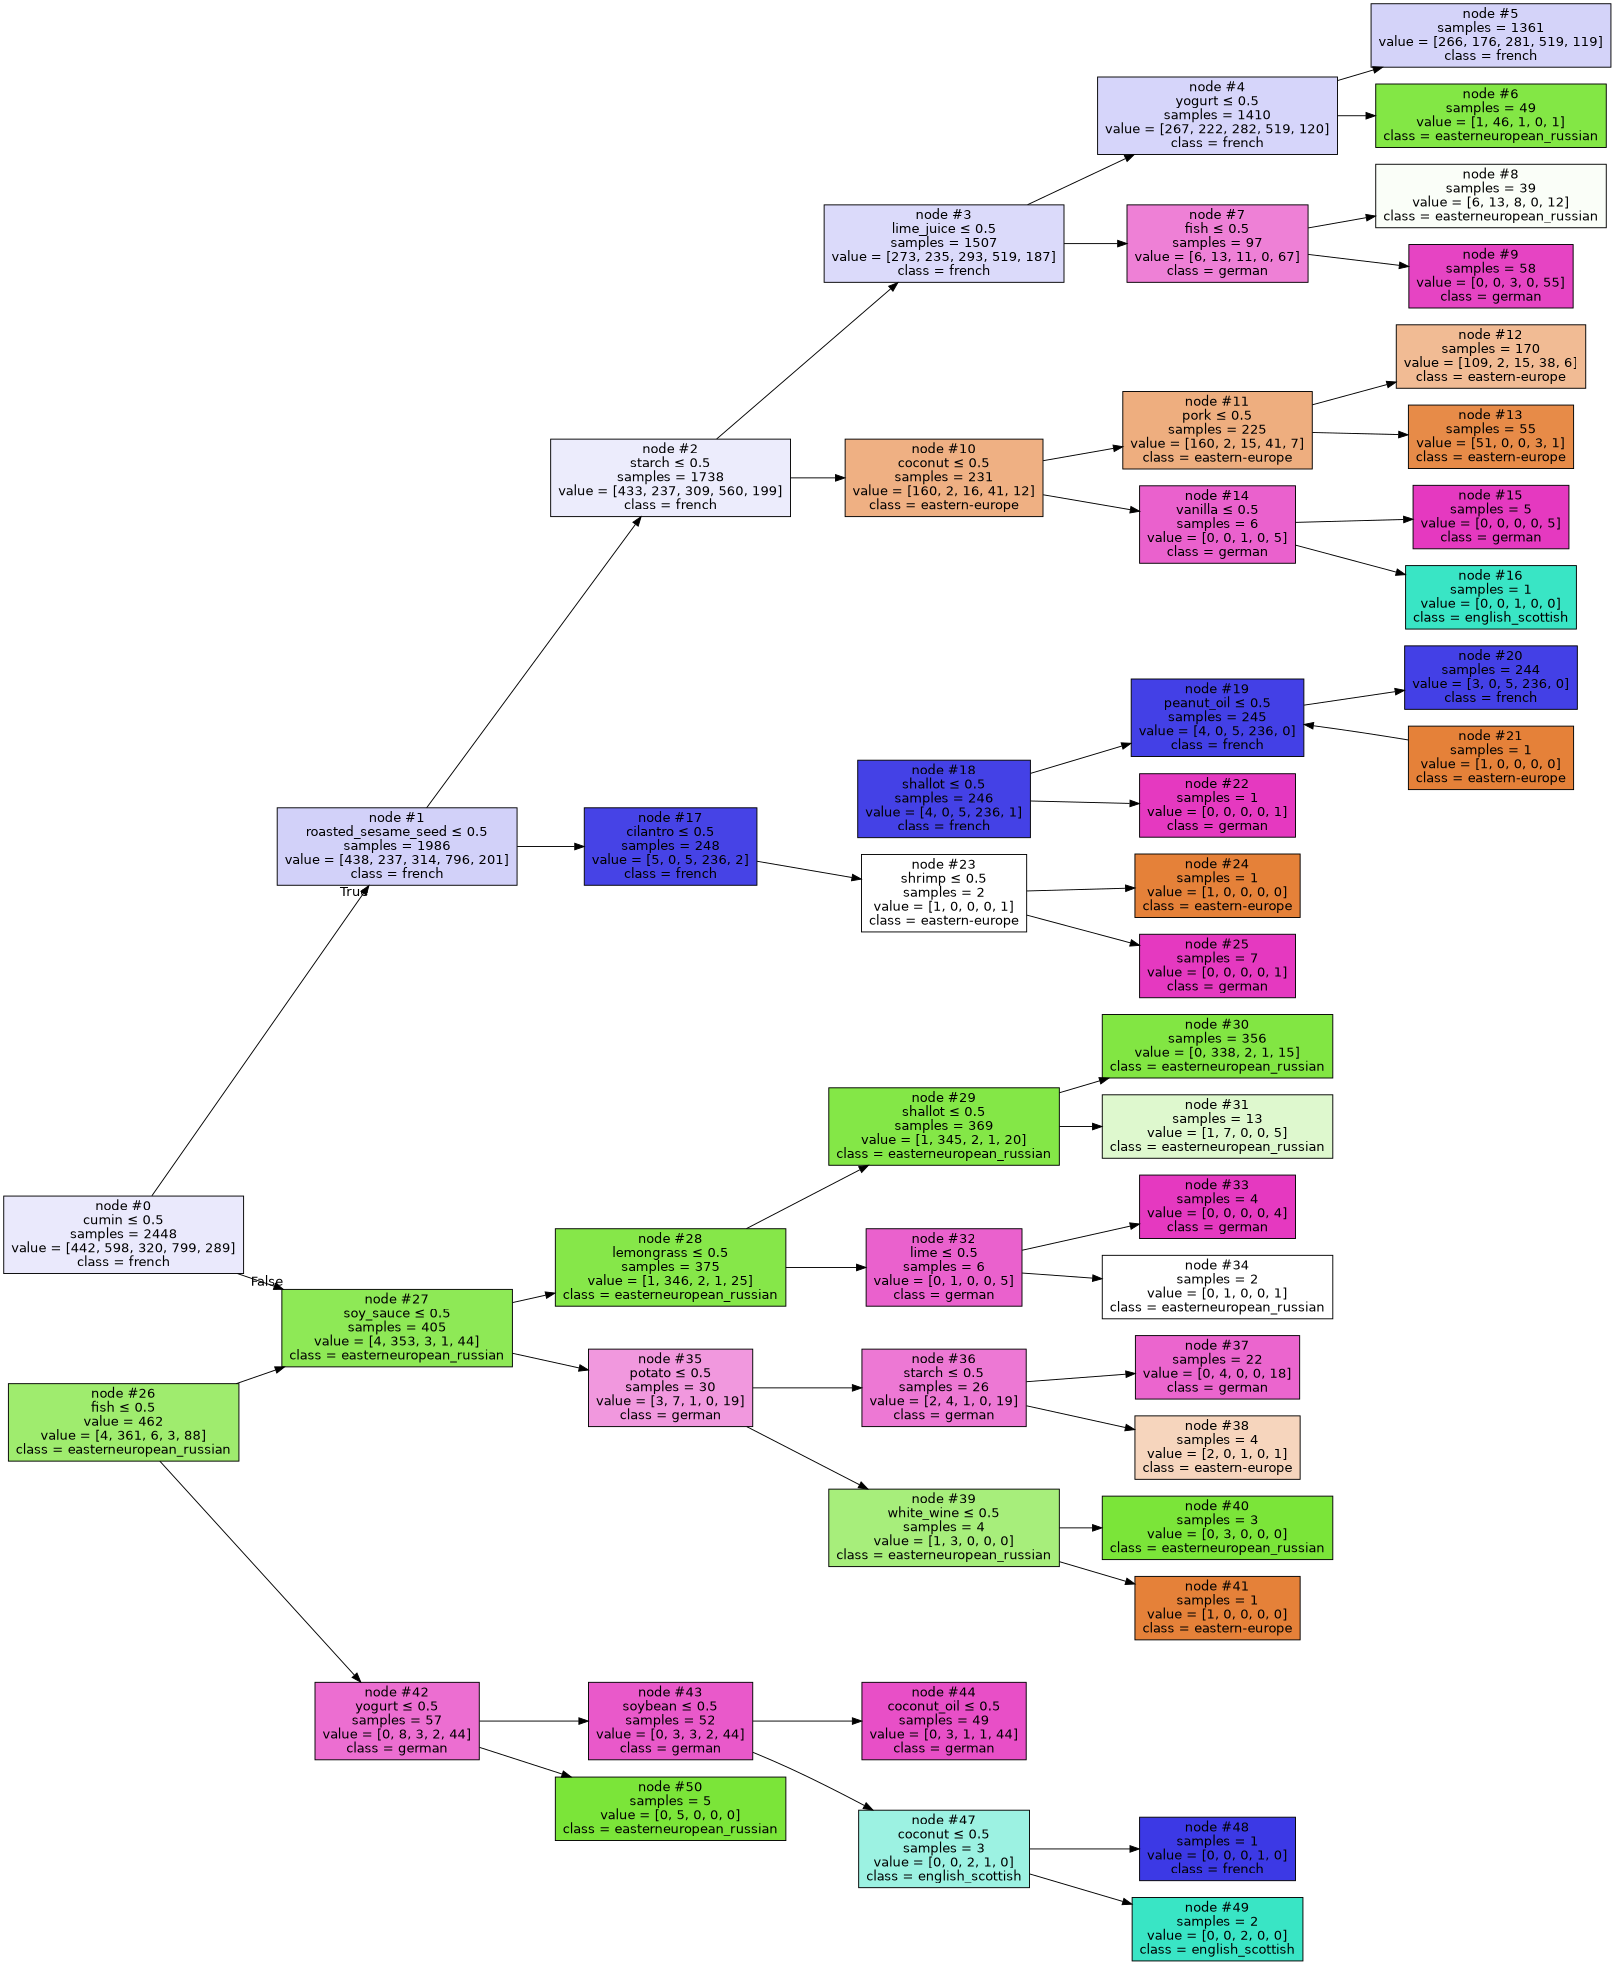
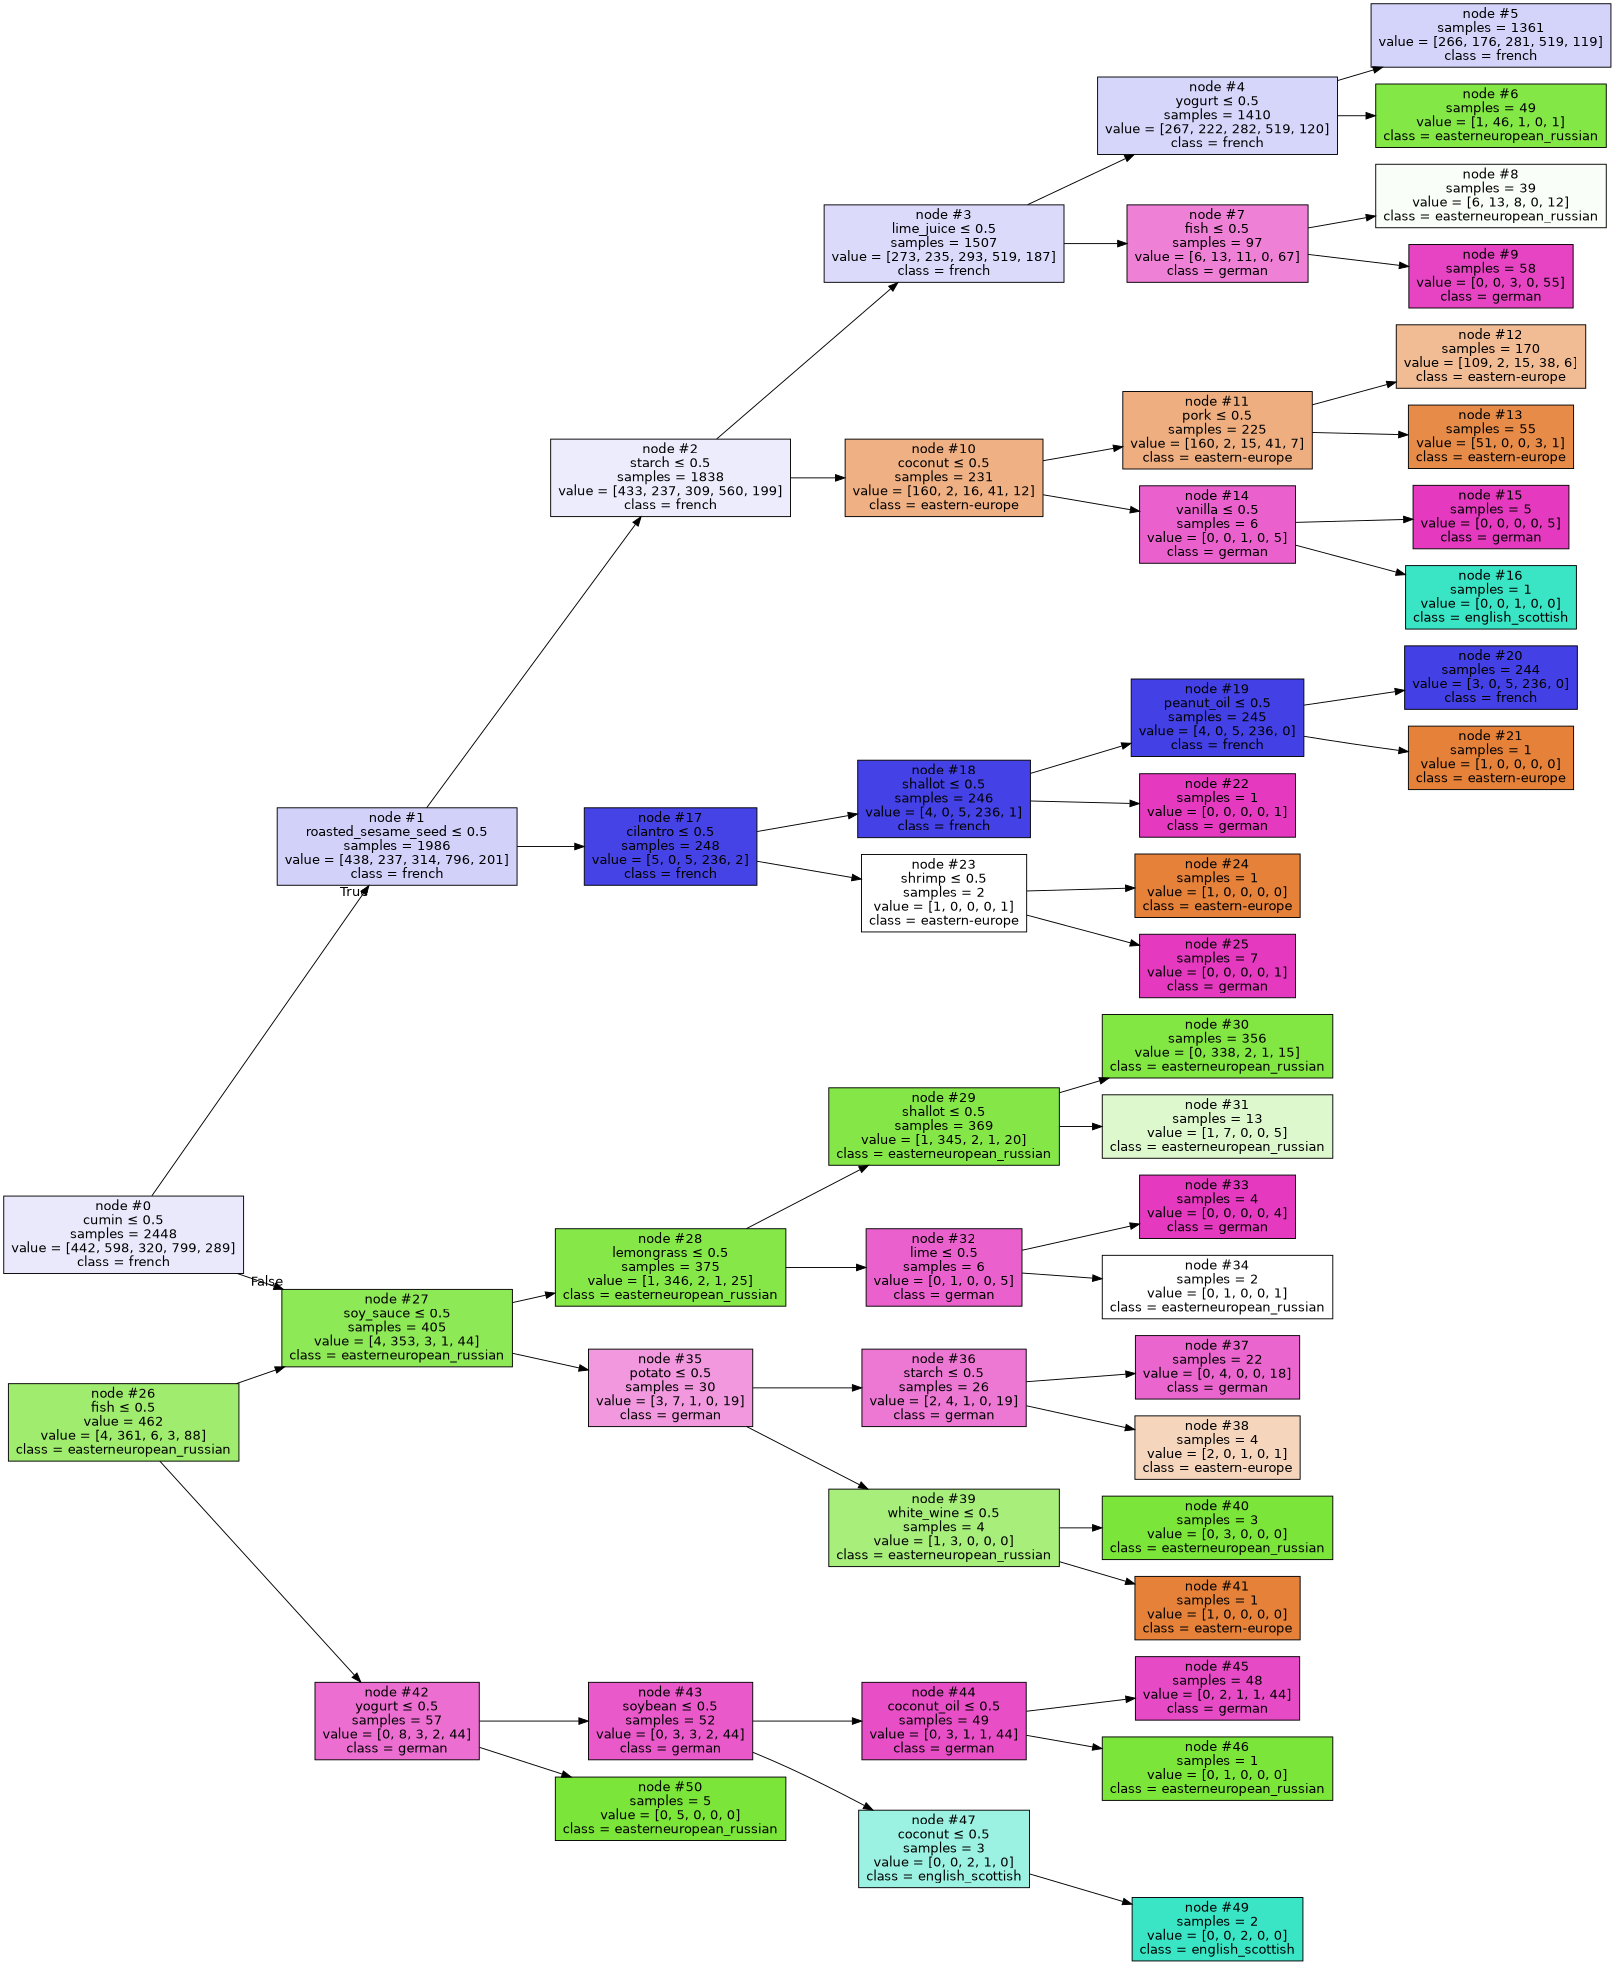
node "node #2": text "samples = 1738" -> "samples = 1838"
edge "node #21" -> "node #19": reversed
edge "node #17" -> "node #18": added
node "node #45": added
node "node #46": added
node "node #48": removed
